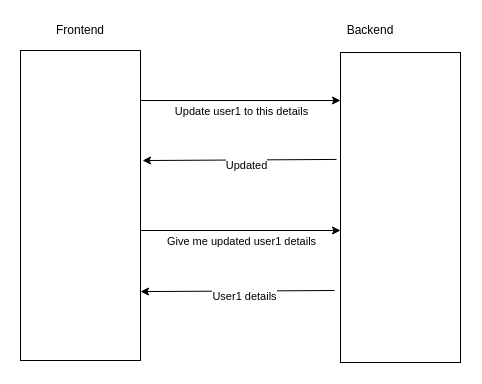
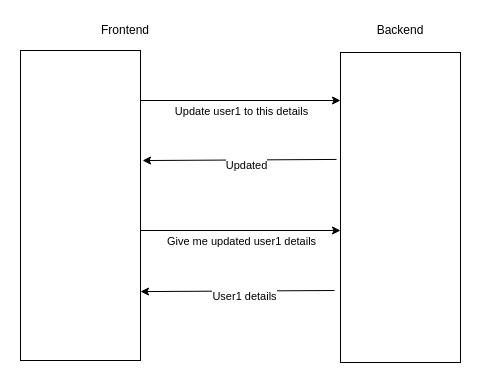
node "Frontend": moved (81, 31) -> (126, 31)
node "Backend": moved (371, 31) -> (401, 31)
